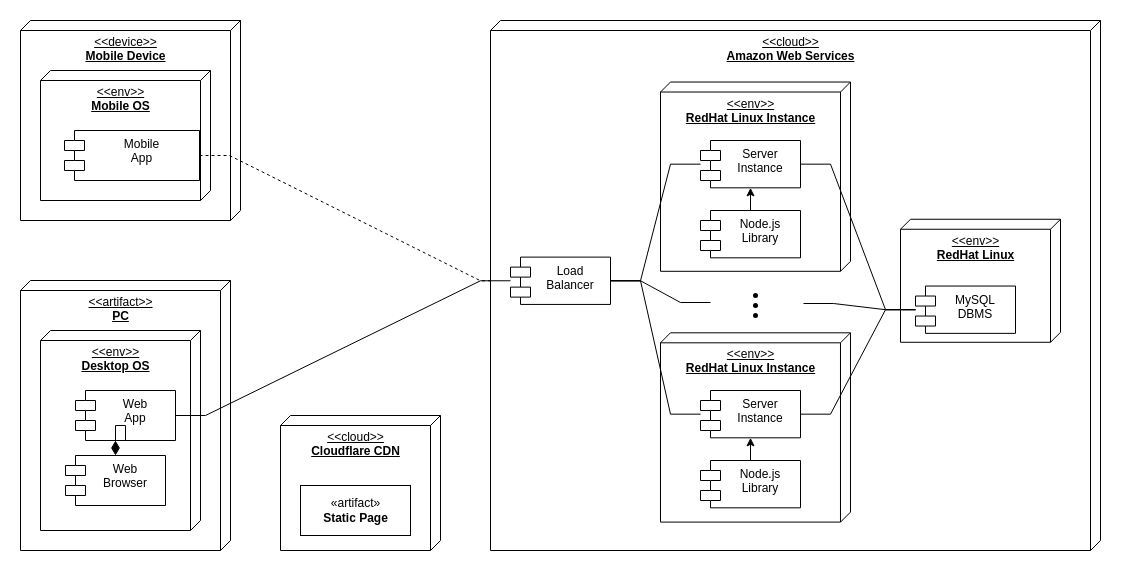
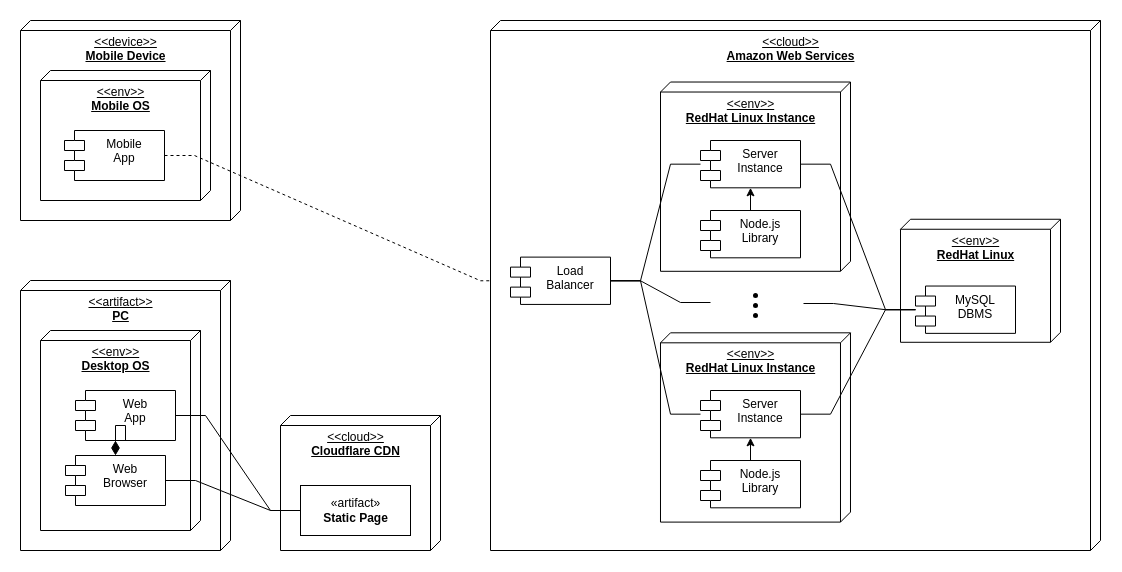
node "Mobile App": size 135x50 -> 100x50
edge "Load Balancer" -- "Web App": now "«artifact» Static Page" -- "Web App"
edge "Web Browser" -- "«artifact» Static Page": added
